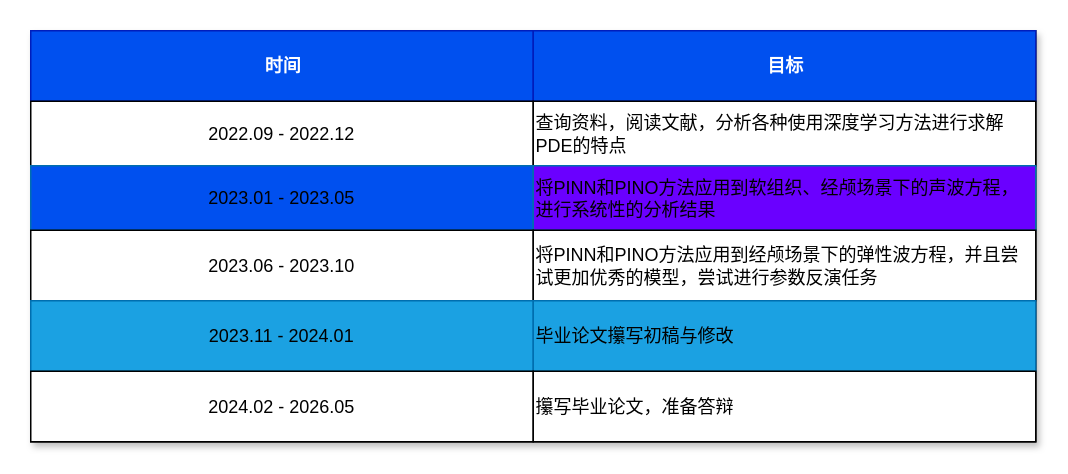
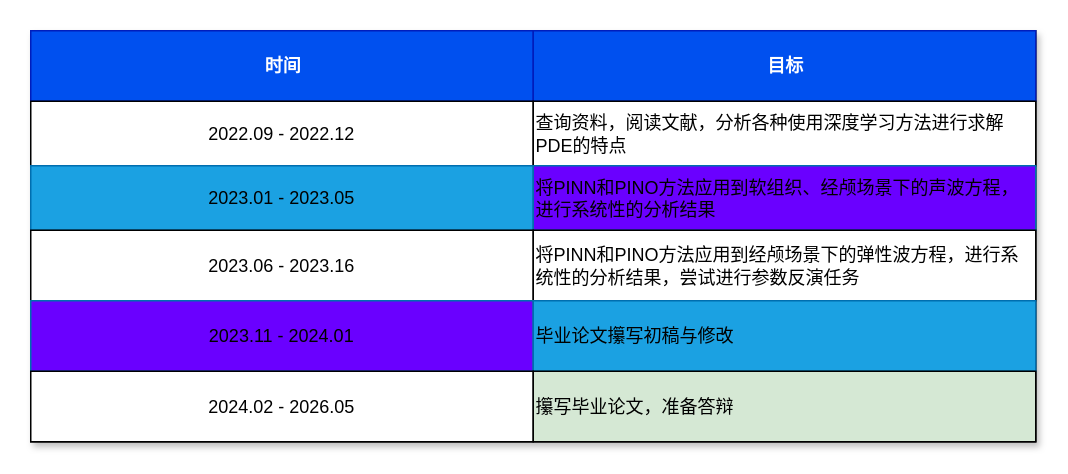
node "2023.01 - 2023.05": fillcolor #0050ef -> #1ba1e2
node "2023.06 - 2023.10": label "2023.06 - 2023.10" -> "2023.06 - 2023.16"
node "将PINN和PINO方法应用到经颅场景下的弹性波方程，并且尝试更加优秀的模型，尝试进行参数反演任务": label "将PINN和PINO方法应用到经颅场景下的弹性波方程，并且尝试更加优秀的模型，尝试进行参数反演任务" -> "将PINN和PINO方法应用到经颅场景下的弹性波方程，进行系统性的分析结果，尝试进行参数反演任务"
node "2023.11 - 2024.01": fillcolor #1ba1e2 -> #6a00ff
node "攥写毕业论文，准备答辩": fillcolor #ffffff -> #d5e8d4
